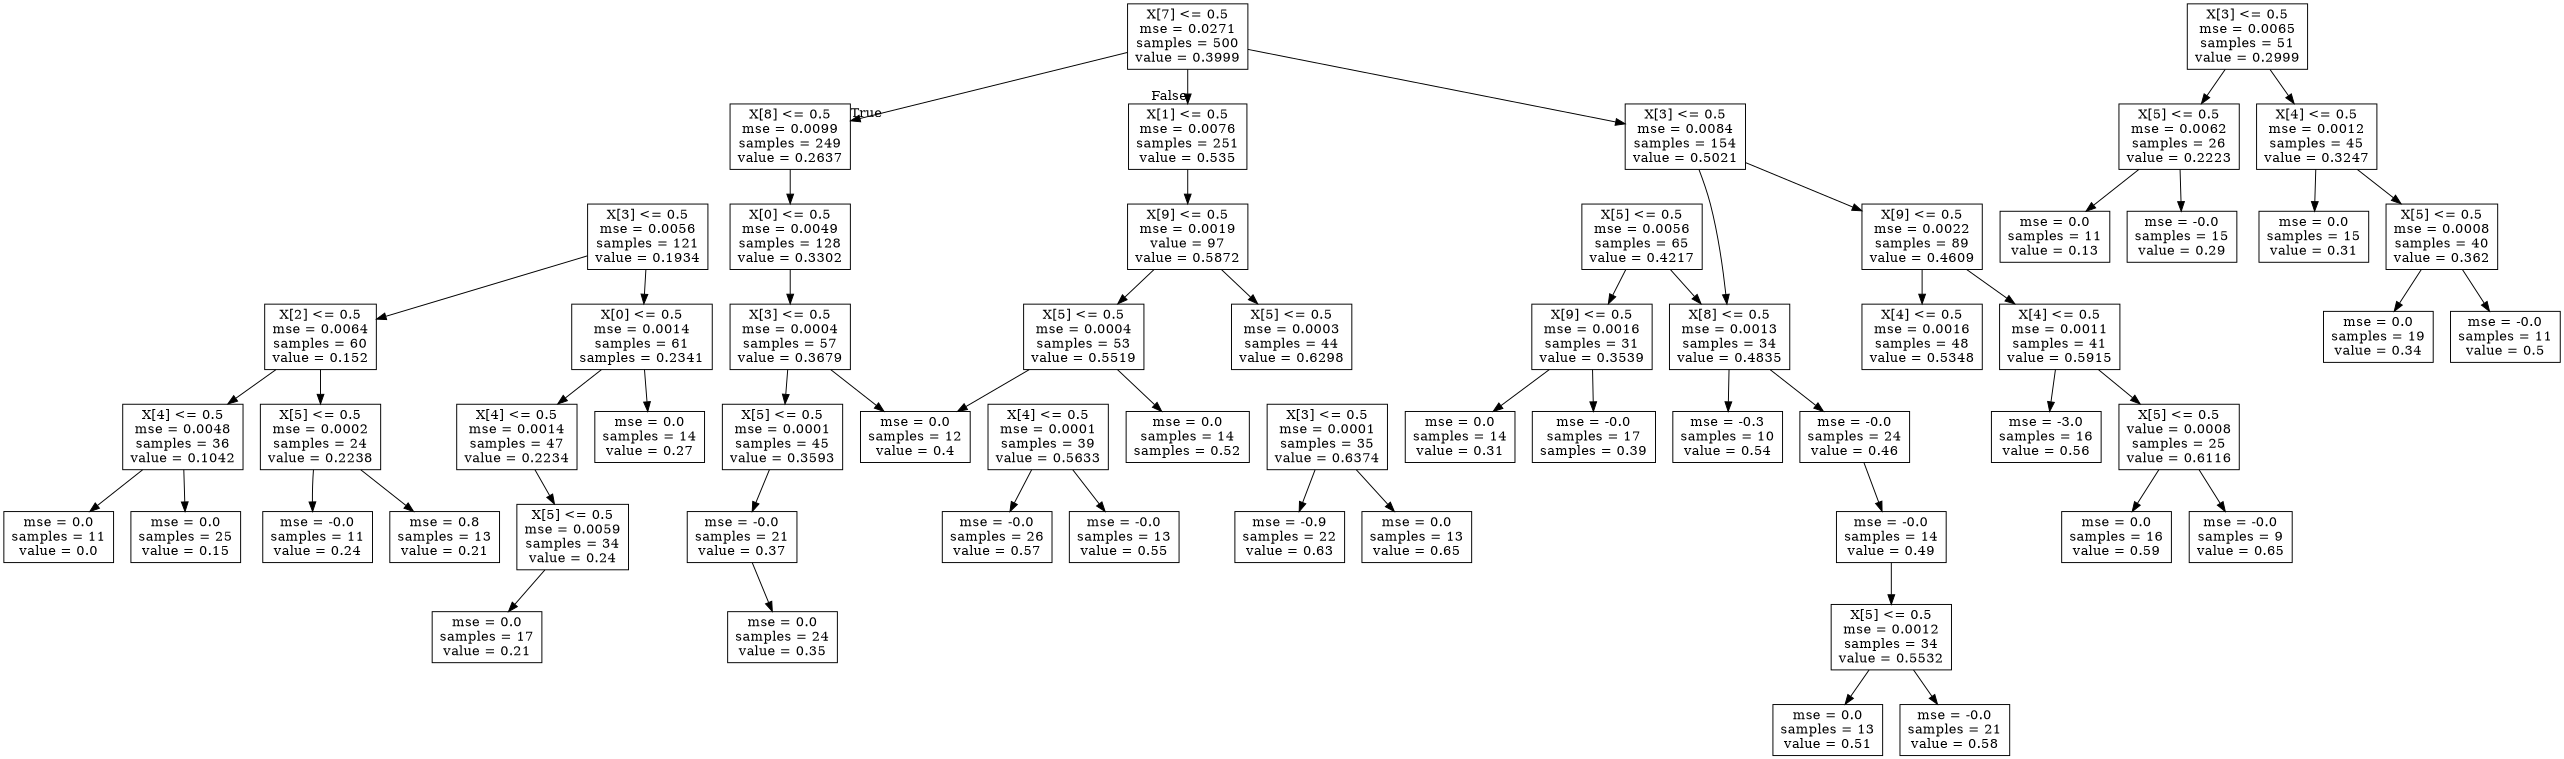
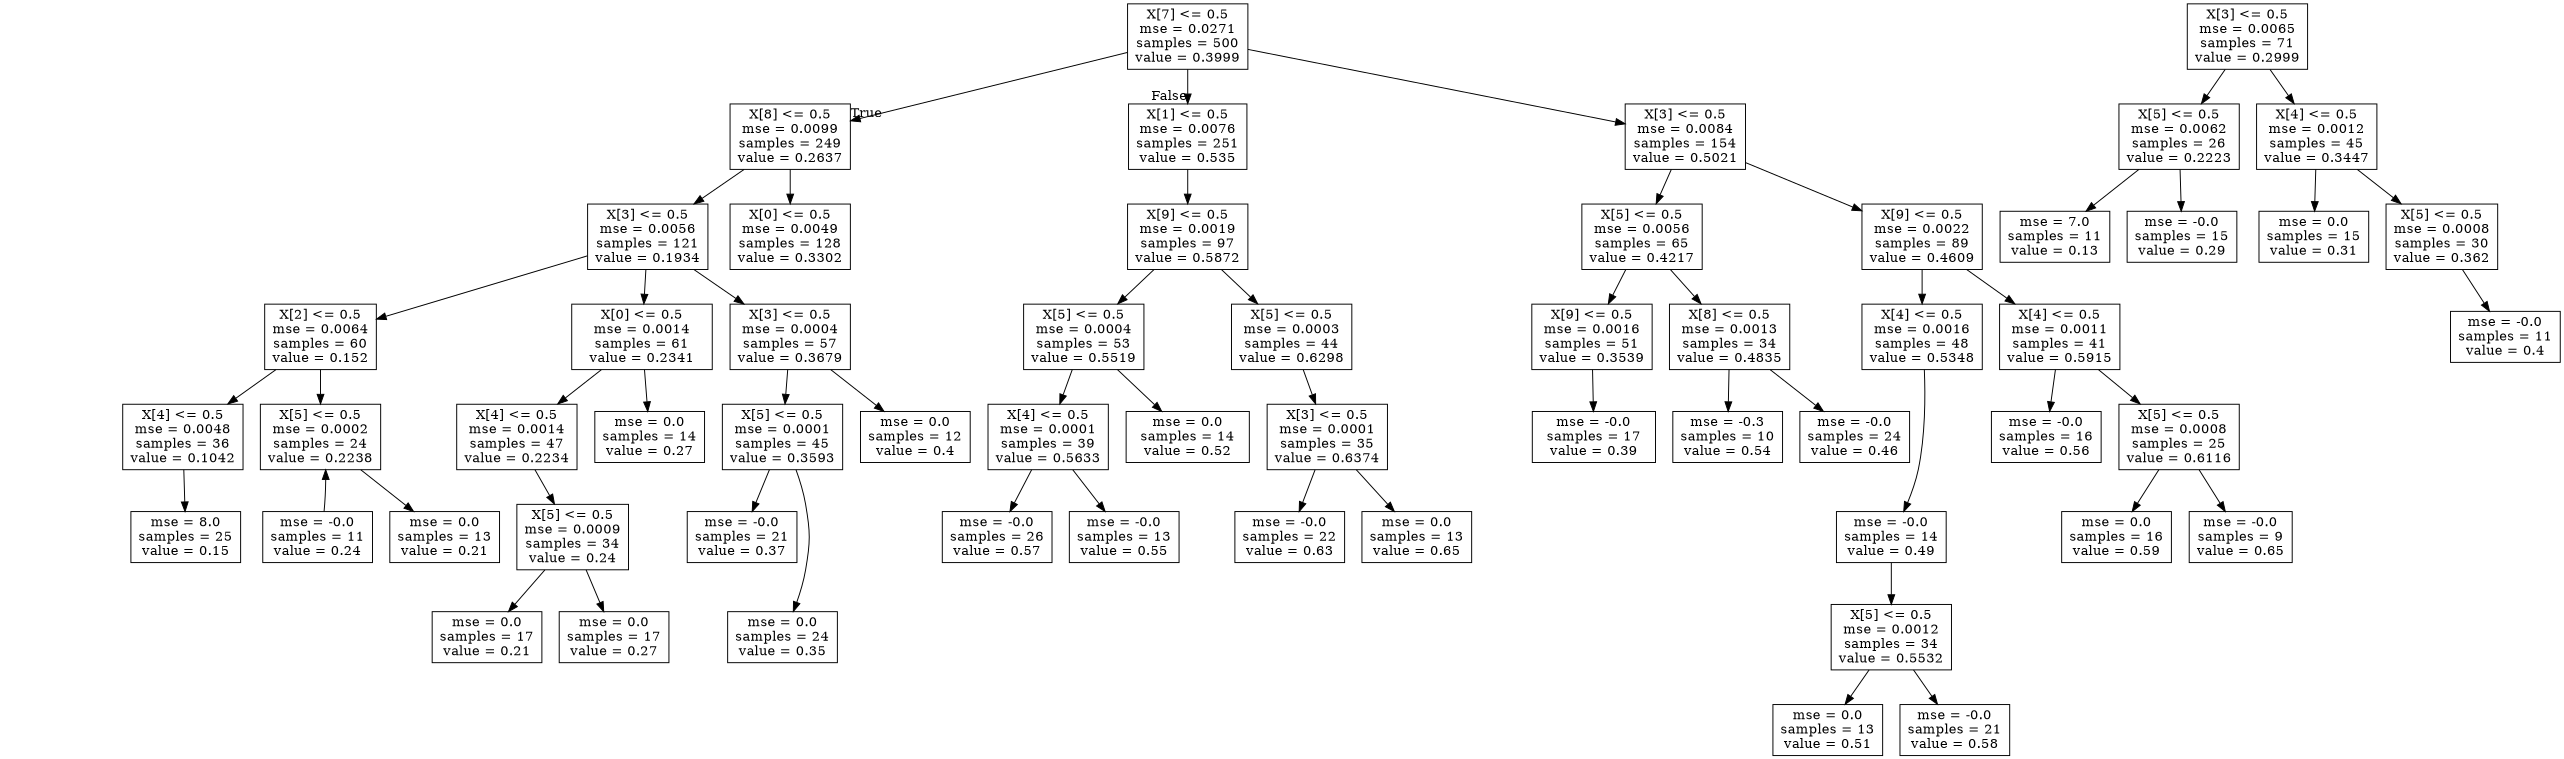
node "X[3] <= 0.5 mse = 0.0065 samples = 51 value = 0.2999": label "X[3] <= 0.5 mse = 0.0065 samples = 51 value = 0.2999" -> "X[3] <= 0.5 mse = 0.0065 samples = 71 value = 0.2999"
node "X[4] <= 0.5 mse = 0.0012 samples = 45 value = 0.3247": label "X[4] <= 0.5 mse = 0.0012 samples = 45 value = 0.3247" -> "X[4] <= 0.5 mse = 0.0012 samples = 45 value = 0.3447"
edge "X[8] <= 0.5 mse = 0.0099 samples = 249 value = 0.2637" -> "X[3] <= 0.5 mse = 0.0056 samples = 121 value = 0.1934": added
edge "X[3] <= 0.5 mse = 0.0084 samples = 154 value = 0.5021" -> "X[8] <= 0.5 mse = 0.0013 samples = 34 value = 0.4835": now "X[3] <= 0.5 mse = 0.0084 samples = 154 value = 0.5021" -> "X[5] <= 0.5 mse = 0.0056 samples = 65 value = 0.4217"
node "X[9] <= 0.5 mse = 0.0019 value = 97 value = 0.5872": label "X[9] <= 0.5 mse = 0.0019 value = 97 value = 0.5872" -> "X[9] <= 0.5 mse = 0.0019 samples = 97 value = 0.5872"
node "mse = 0.0 samples = 11 value = 0.13": label "mse = 0.0 samples = 11 value = 0.13" -> "mse = 7.0 samples = 11 value = 0.13"
node "X[5] <= 0.5 mse = 0.0008 samples = 40 value = 0.362": label "X[5] <= 0.5 mse = 0.0008 samples = 40 value = 0.362" -> "X[5] <= 0.5 mse = 0.0008 samples = 30 value = 0.362"
edge "X[0] <= 0.5 mse = 0.0049 samples = 128 value = 0.3302" -> "X[3] <= 0.5 mse = 0.0004 samples = 57 value = 0.3679": now "X[3] <= 0.5 mse = 0.0056 samples = 121 value = 0.1934" -> "X[3] <= 0.5 mse = 0.0004 samples = 57 value = 0.3679"
node "X[0] <= 0.5 mse = 0.0014 samples = 61 samples = 0.2341": label "X[0] <= 0.5 mse = 0.0014 samples = 61 samples = 0.2341" -> "X[0] <= 0.5 mse = 0.0014 samples = 61 value = 0.2341"
node "X[9] <= 0.5 mse = 0.0016 samples = 31 value = 0.3539": label "X[9] <= 0.5 mse = 0.0016 samples = 31 value = 0.3539" -> "X[9] <= 0.5 mse = 0.0016 samples = 51 value = 0.3539"
node "mse = 0.0 samples = 19 value = 0.34": removed
node "mse = -0.0 samples = 11 value = 0.5": label "mse = -0.0 samples = 11 value = 0.5" -> "mse = -0.0 samples = 11 value = 0.4"
edge "X[5] <= 0.5 mse = 0.0003 samples = 44 value = 0.6298" -> "X[3] <= 0.5 mse = 0.0001 samples = 35 value = 0.6374": added
edge "X[5] <= 0.5 mse = 0.0004 samples = 53 value = 0.5519" -> "mse = 0.0 samples = 12 value = 0.4": now "X[5] <= 0.5 mse = 0.0004 samples = 53 value = 0.5519" -> "X[4] <= 0.5 mse = 0.0001 samples = 39 value = 0.5633"
node "mse = 0.0 samples = 14 samples = 0.52": label "mse = 0.0 samples = 14 samples = 0.52" -> "mse = 0.0 samples = 14 value = 0.52"
node "mse = 0.0 samples = 14 value = 0.31": removed
node "mse = -0.0 samples = 17 samples = 0.39": label "mse = -0.0 samples = 17 samples = 0.39" -> "mse = -0.0 samples = 17 value = 0.39"
node "mse = -3.0 samples = 16 value = 0.56": label "mse = -3.0 samples = 16 value = 0.56" -> "mse = -0.0 samples = 16 value = 0.56"
node "X[5] <= 0.5 value = 0.0008 samples = 25 value = 0.6116": label "X[5] <= 0.5 value = 0.0008 samples = 25 value = 0.6116" -> "X[5] <= 0.5 mse = 0.0008 samples = 25 value = 0.6116"
edge "mse = -0.0 samples = 24 value = 0.46" -> "mse = -0.0 samples = 14 value = 0.49": now "X[4] <= 0.5 mse = 0.0016 samples = 48 value = 0.5348" -> "mse = -0.0 samples = 14 value = 0.49"
edge "X[5] <= 0.5 mse = 0.0002 samples = 24 value = 0.2238" -> "mse = -0.0 samples = 11 value = 0.24": reversed
node "mse = 0.0 samples = 11 value = 0.0": removed
node "mse = 0.0 samples = 25 value = 0.15": label "mse = 0.0 samples = 25 value = 0.15" -> "mse = 8.0 samples = 25 value = 0.15"
node "mse = 0.8 samples = 13 value = 0.21": label "mse = 0.8 samples = 13 value = 0.21" -> "mse = 0.0 samples = 13 value = 0.21"
node "X[5] <= 0.5 mse = 0.0059 samples = 34 value = 0.24": label "X[5] <= 0.5 mse = 0.0059 samples = 34 value = 0.24" -> "X[5] <= 0.5 mse = 0.0009 samples = 34 value = 0.24"
node "mse = -0.9 samples = 22 value = 0.63": label "mse = -0.9 samples = 22 value = 0.63" -> "mse = -0.0 samples = 22 value = 0.63"
edge "mse = -0.0 samples = 21 value = 0.37" -> "mse = 0.0 samples = 24 value = 0.35": now "X[5] <= 0.5 mse = 0.0001 samples = 45 value = 0.3593" -> "mse = 0.0 samples = 24 value = 0.35"
node "mse = 0.0 samples = 17 value = 0.27": added
